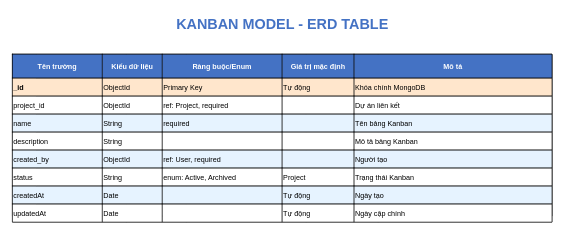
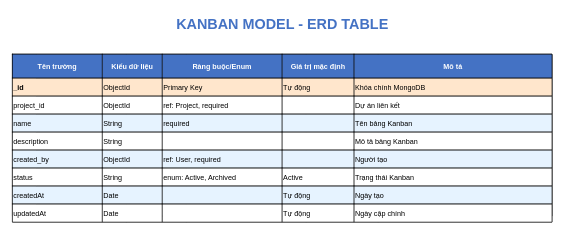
node "Project": label "Project" -> "Active"
